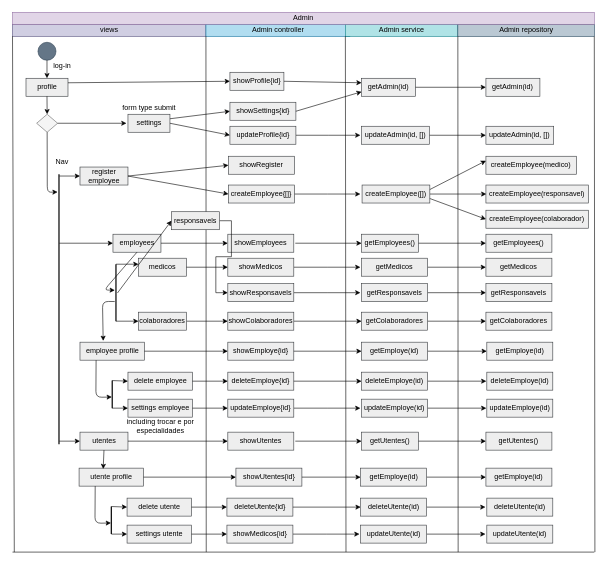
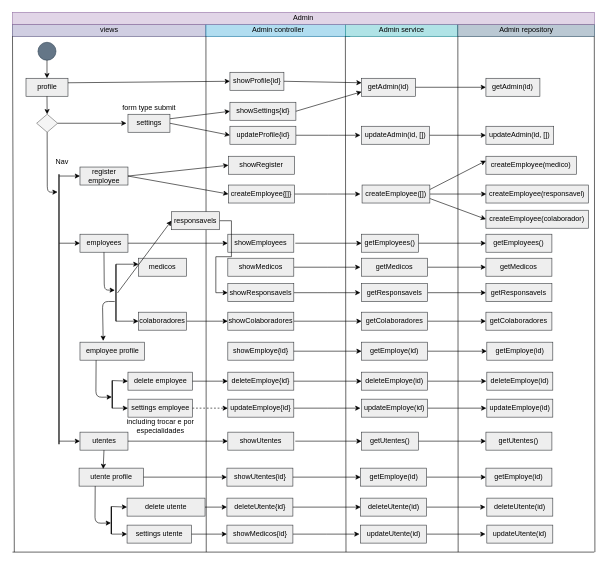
node "log-in": removed
node "employees": moved (137, 243) -> (104, 243)
edge "medicos" -> "showMedicos": removed
edge "employee profile" -> "showEmploye{id}": removed
edge "settings employee" -> "updateEmploye{id}": style solid -> dashed
node "showUtentes{id}": moved (269, 477) -> (260, 477)
node "delete utente": size 65x18 -> 78x18
